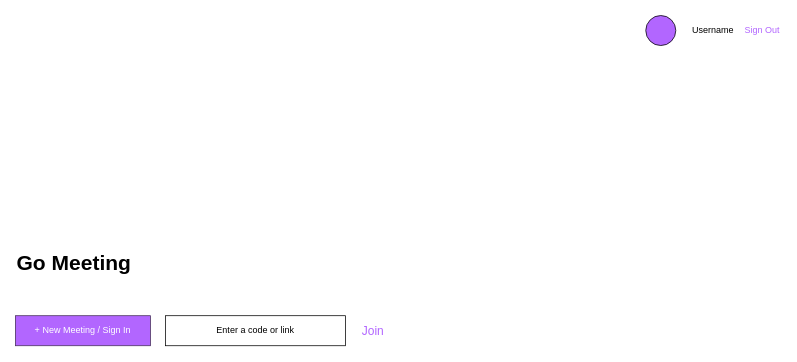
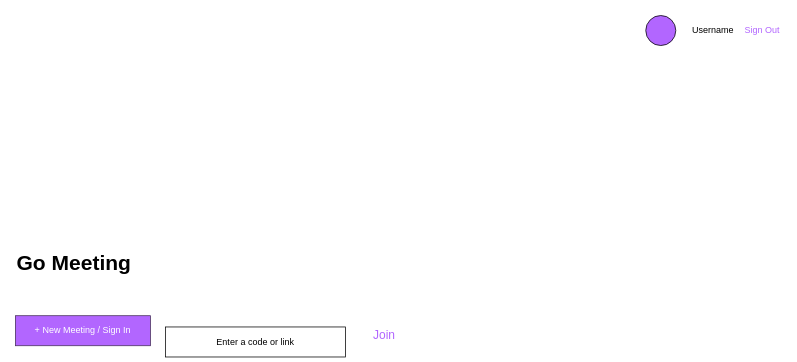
node "Enter a code or link": moved (255, 330) -> (255, 342)
node "Join": moved (379, 330) -> (390, 334)
